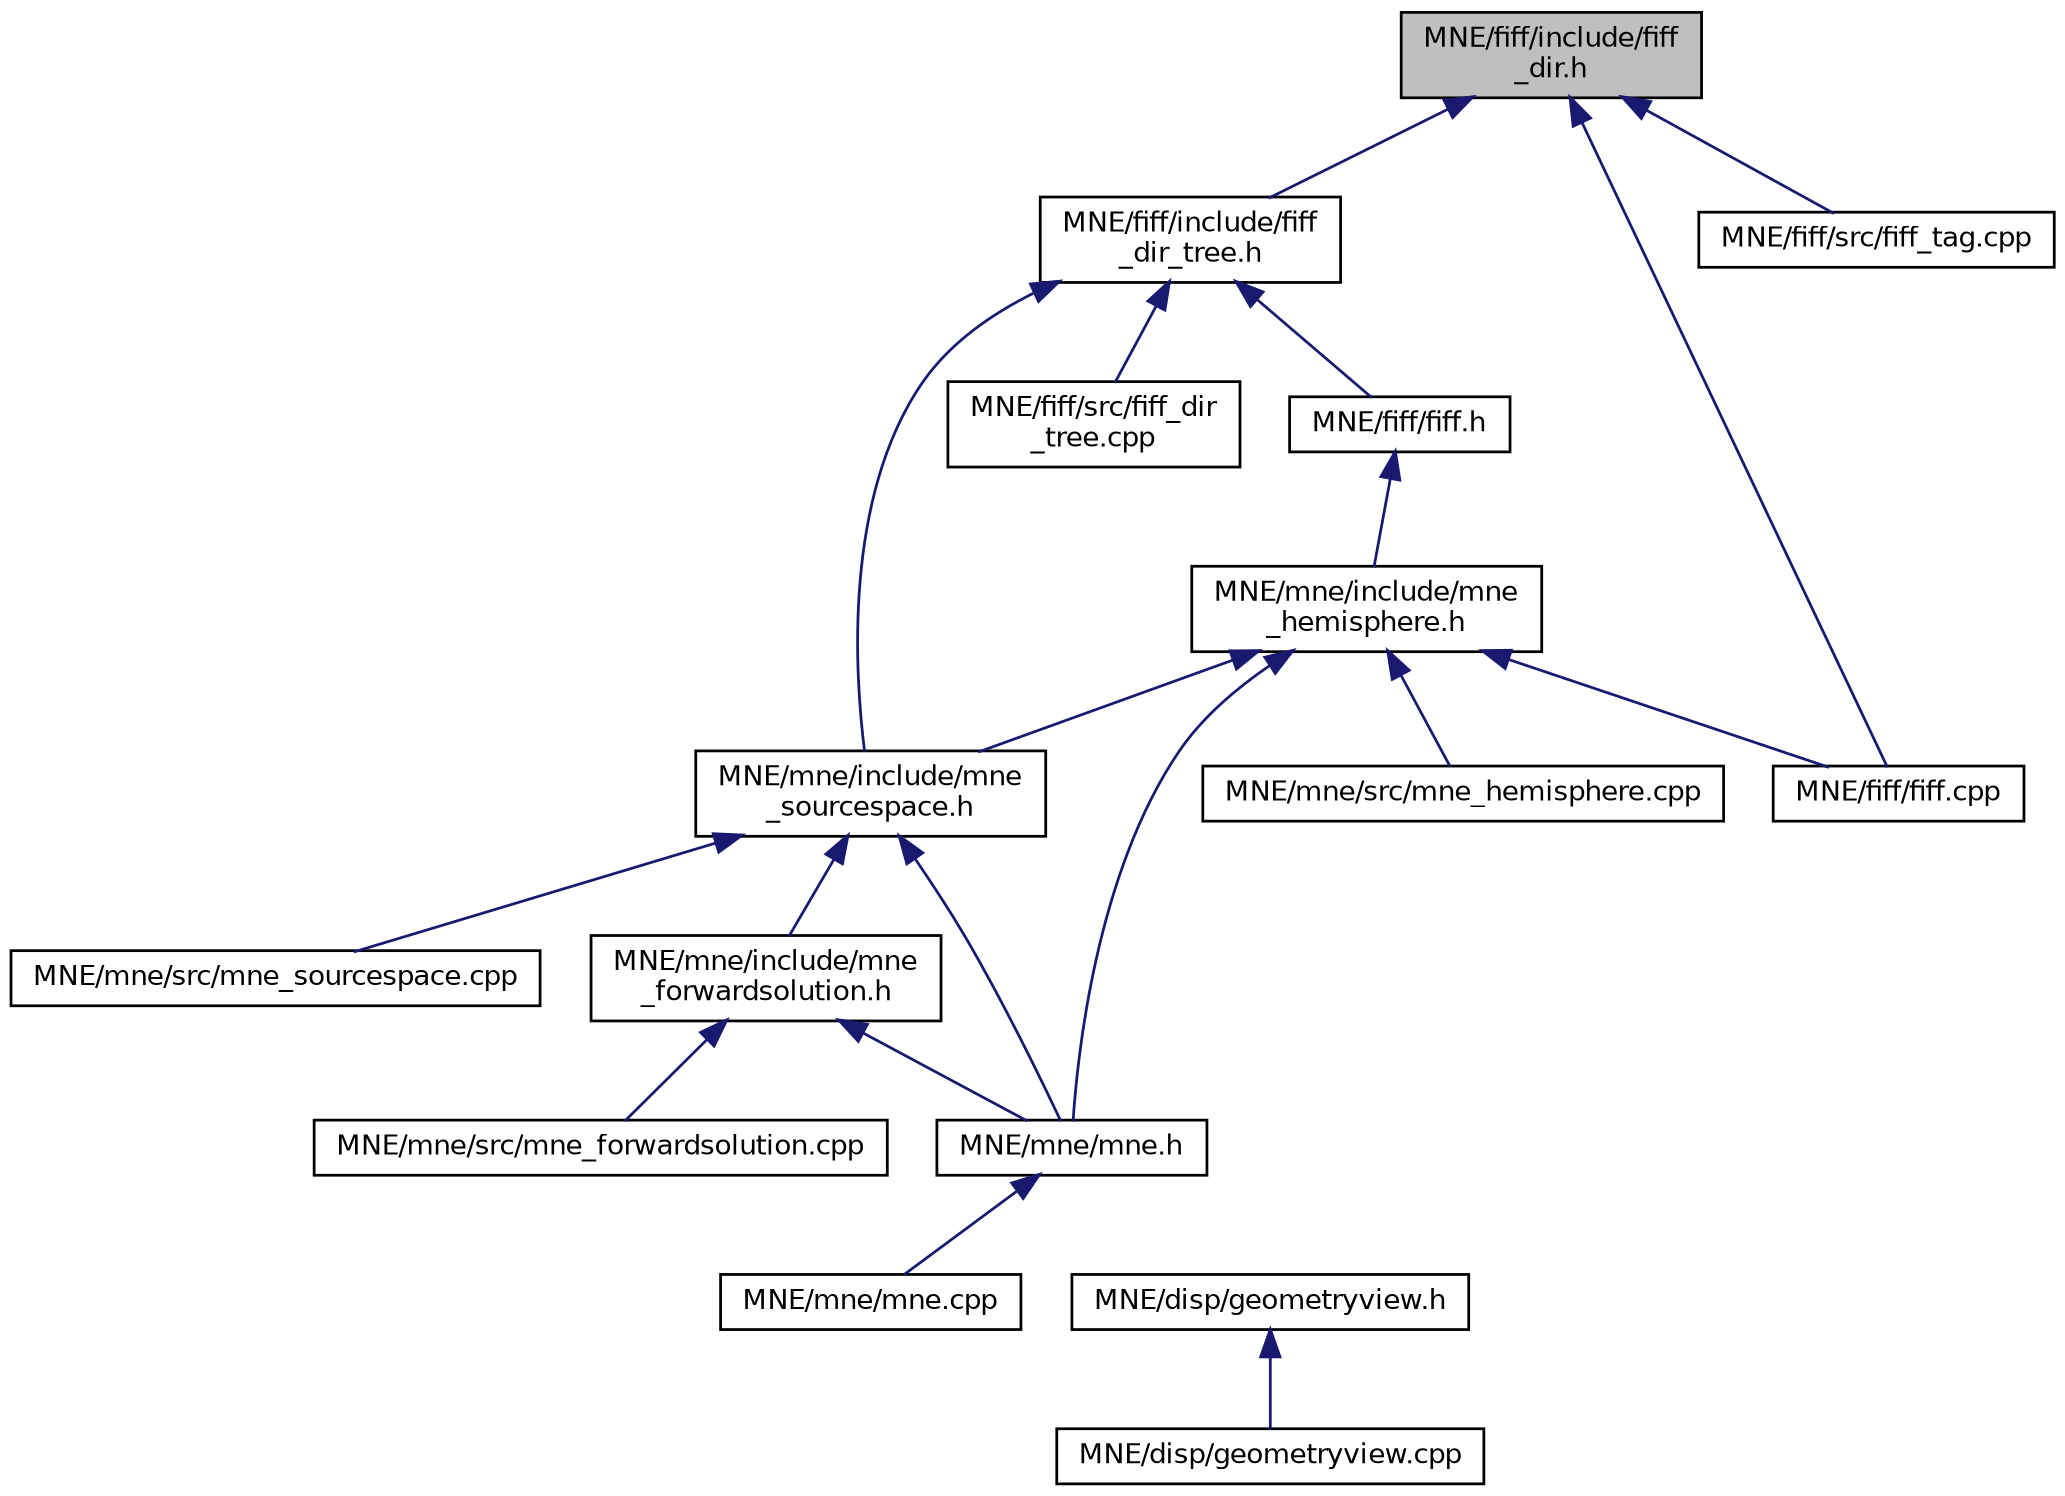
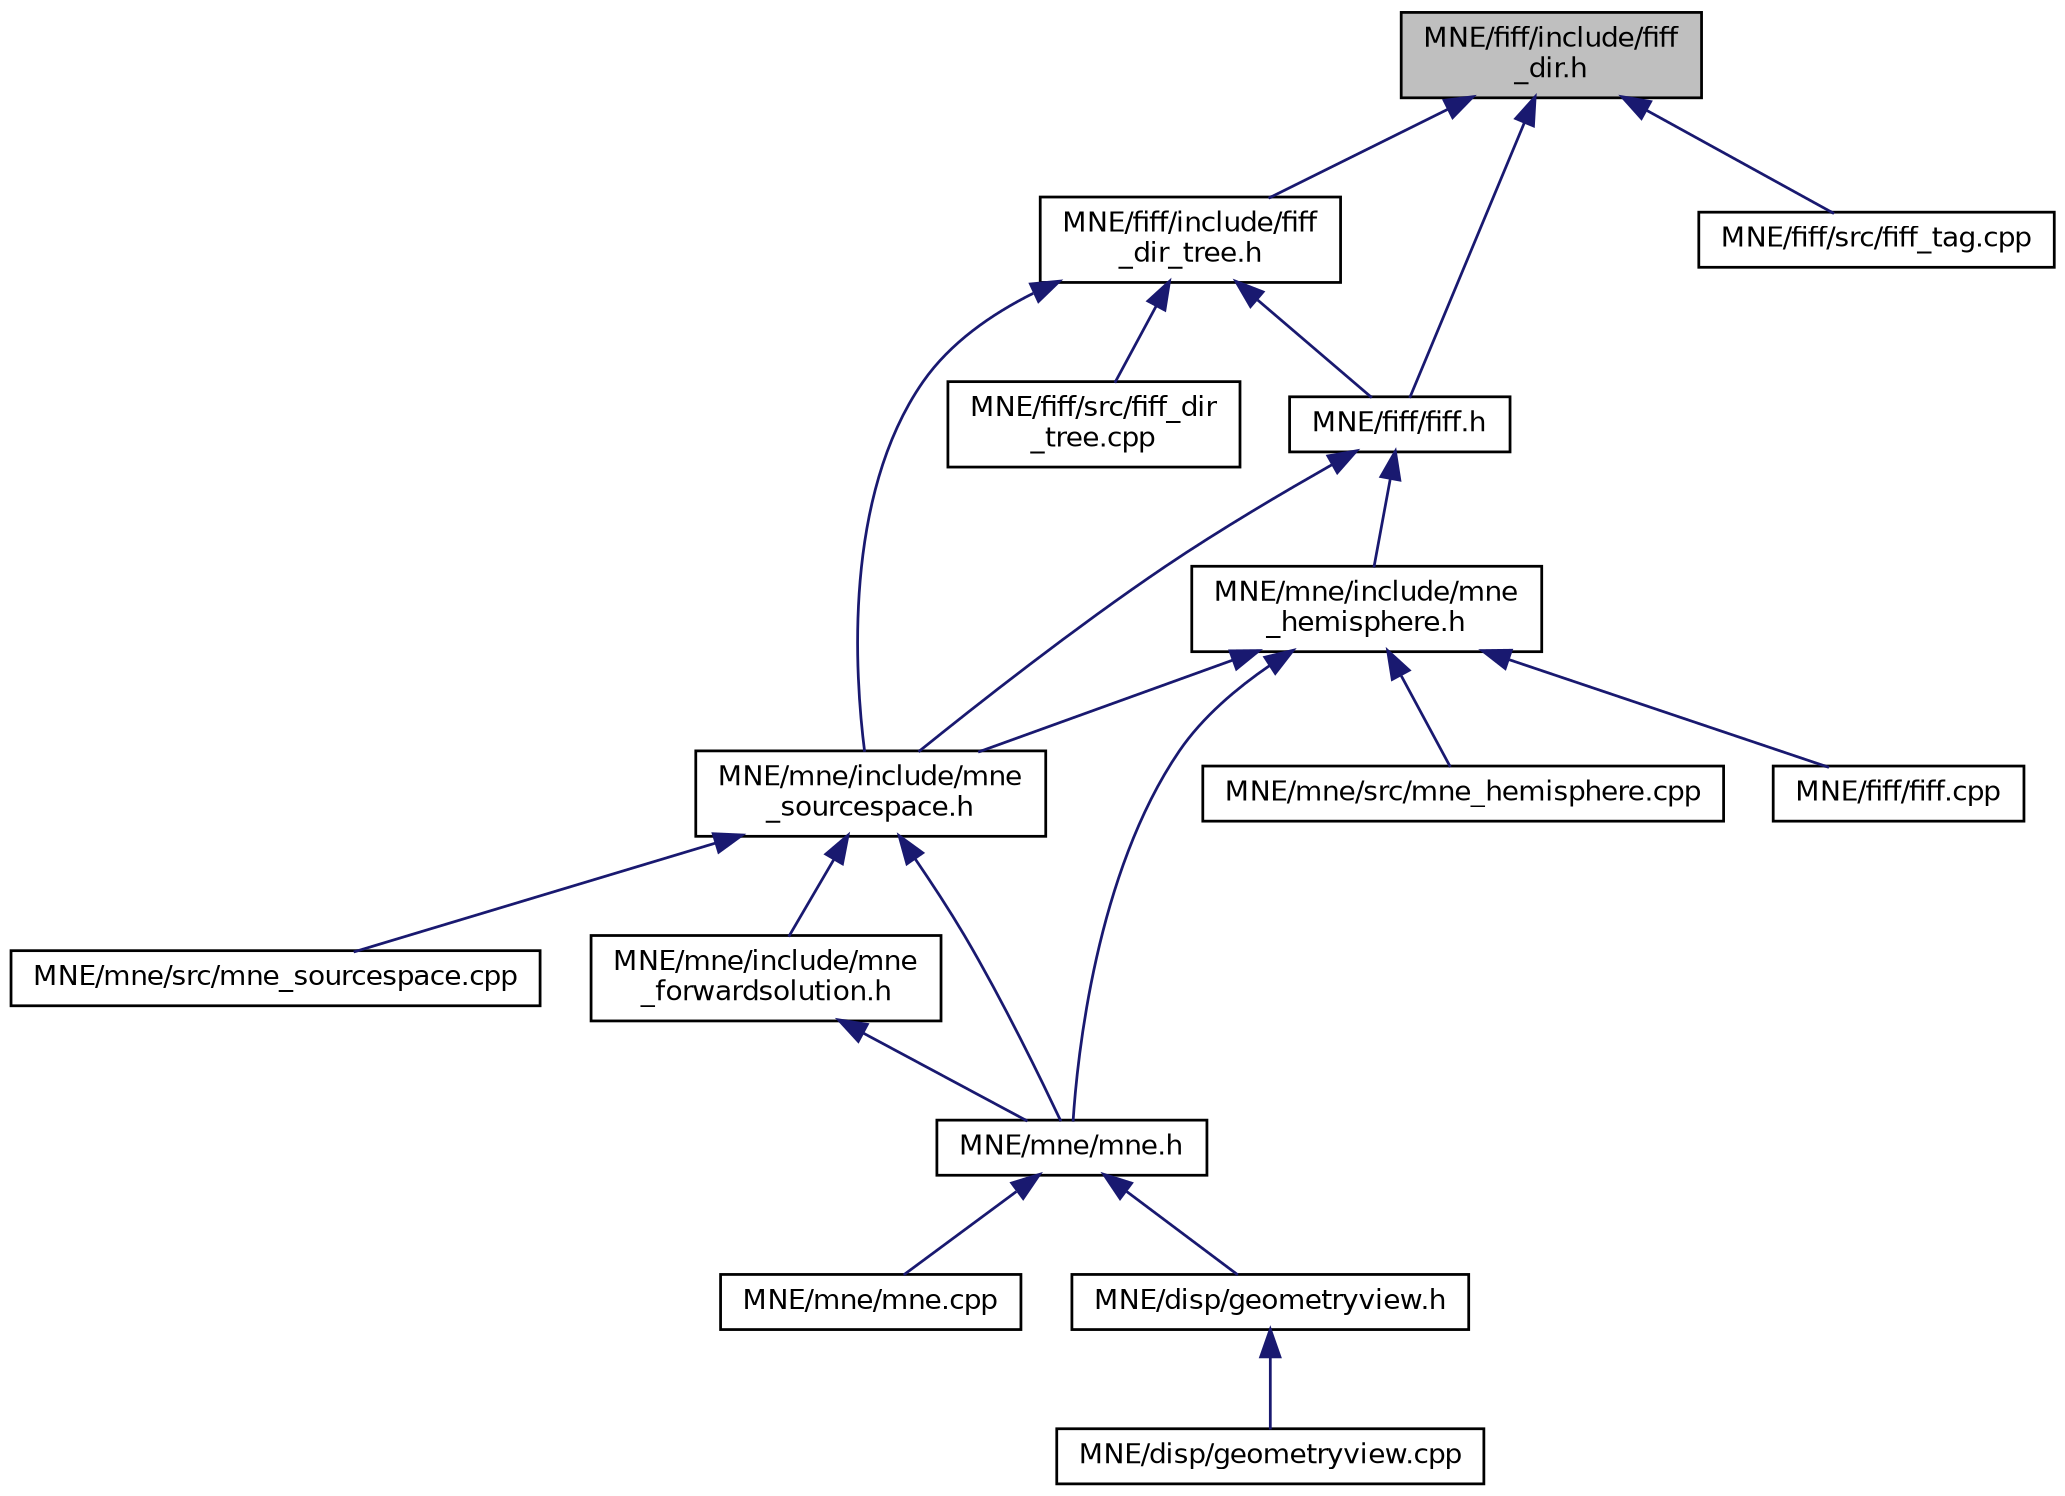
edge "MNE/fiff/fiff.cpp" -> "MNE/fiff/include/fiff _dir.h": now "MNE/fiff/fiff.h" -> "MNE/fiff/include/fiff _dir.h"
edge "MNE/mne/include/mne _sourcespace.h" -> "MNE/fiff/fiff.h": added
node "MNE/mne/src/mne_forwardsolution.cpp": removed
edge "MNE/disp/geometryview.h" -> "MNE/mne/mne.h": added
